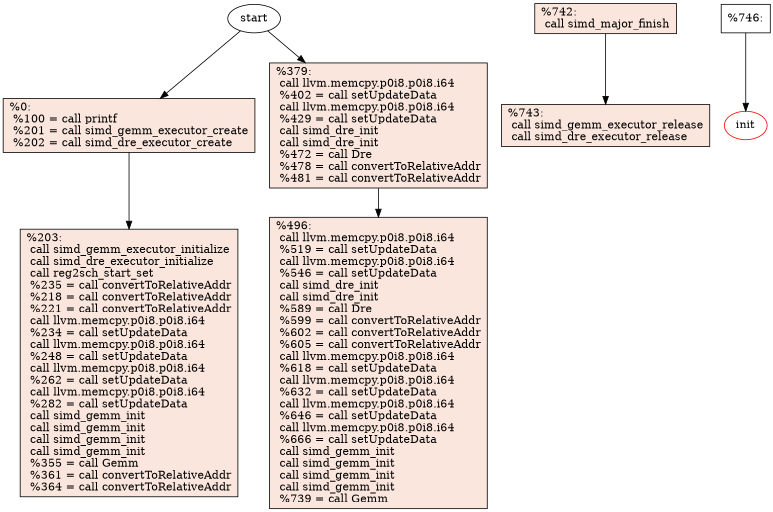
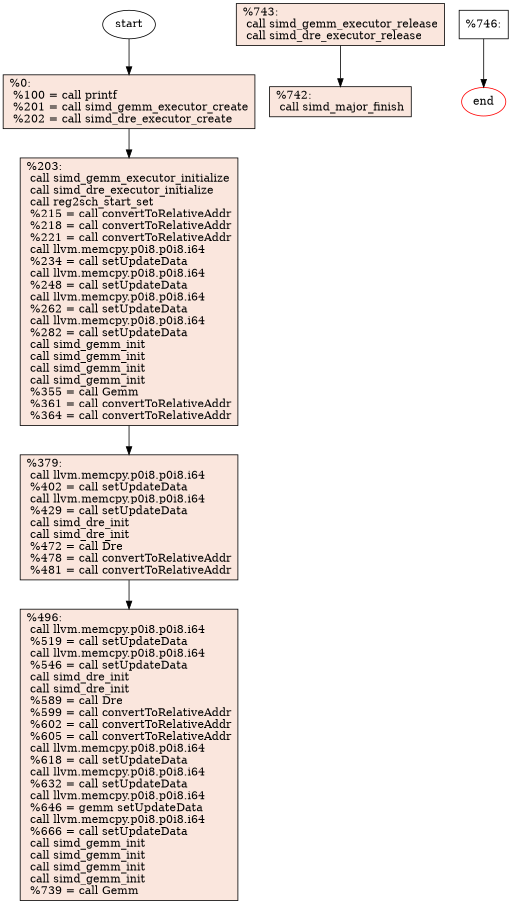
edge "start" -> "%379:": now "%203:" -> "%379:"
edge "%742:" -> "%743:": reversed
node "init": label "init" -> "end"
node "%203:": text "%235 = call convertToRelativeAddr" -> "%215 = call convertToRelativeAddr"
node "%496:": text "%646 = call setUpdateData" -> "%646 = gemm setUpdateData"
